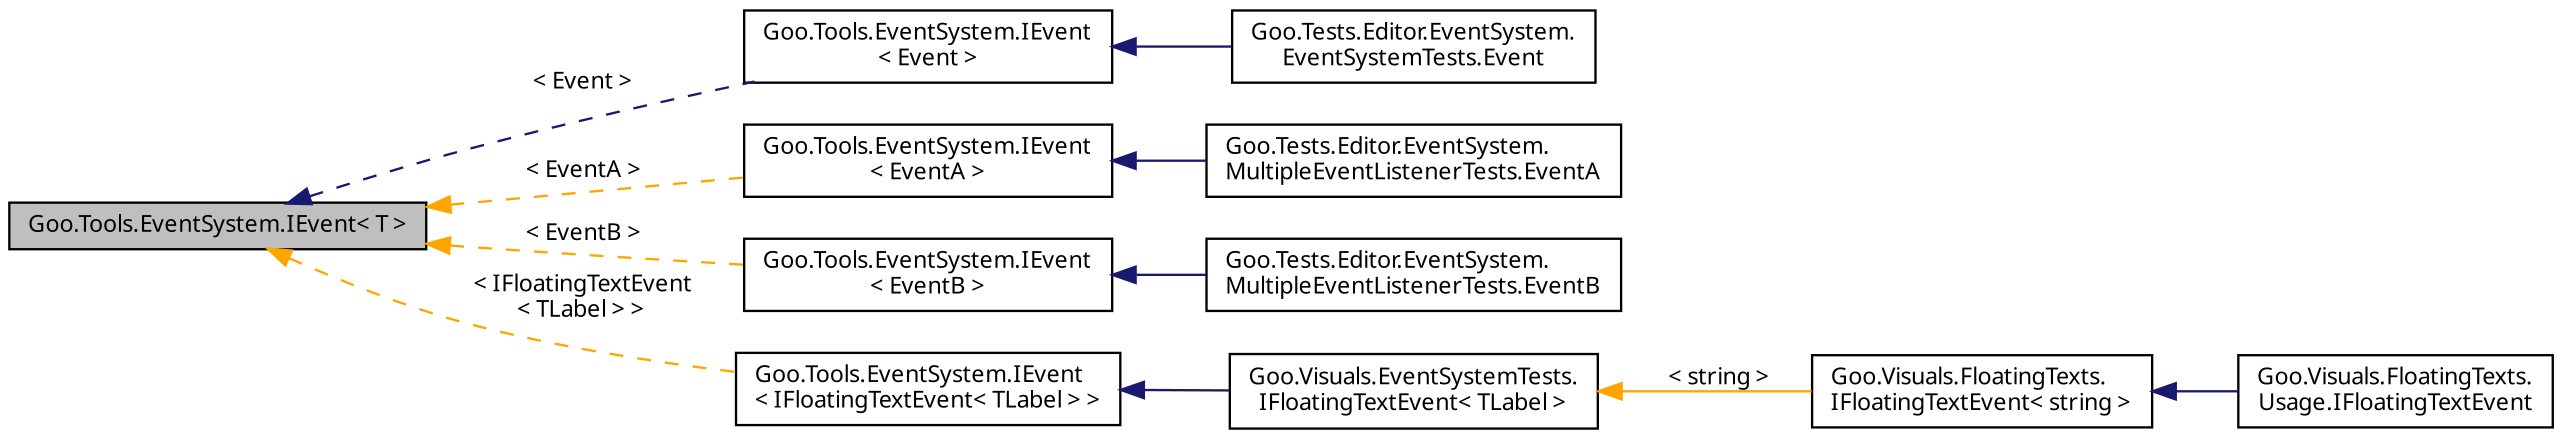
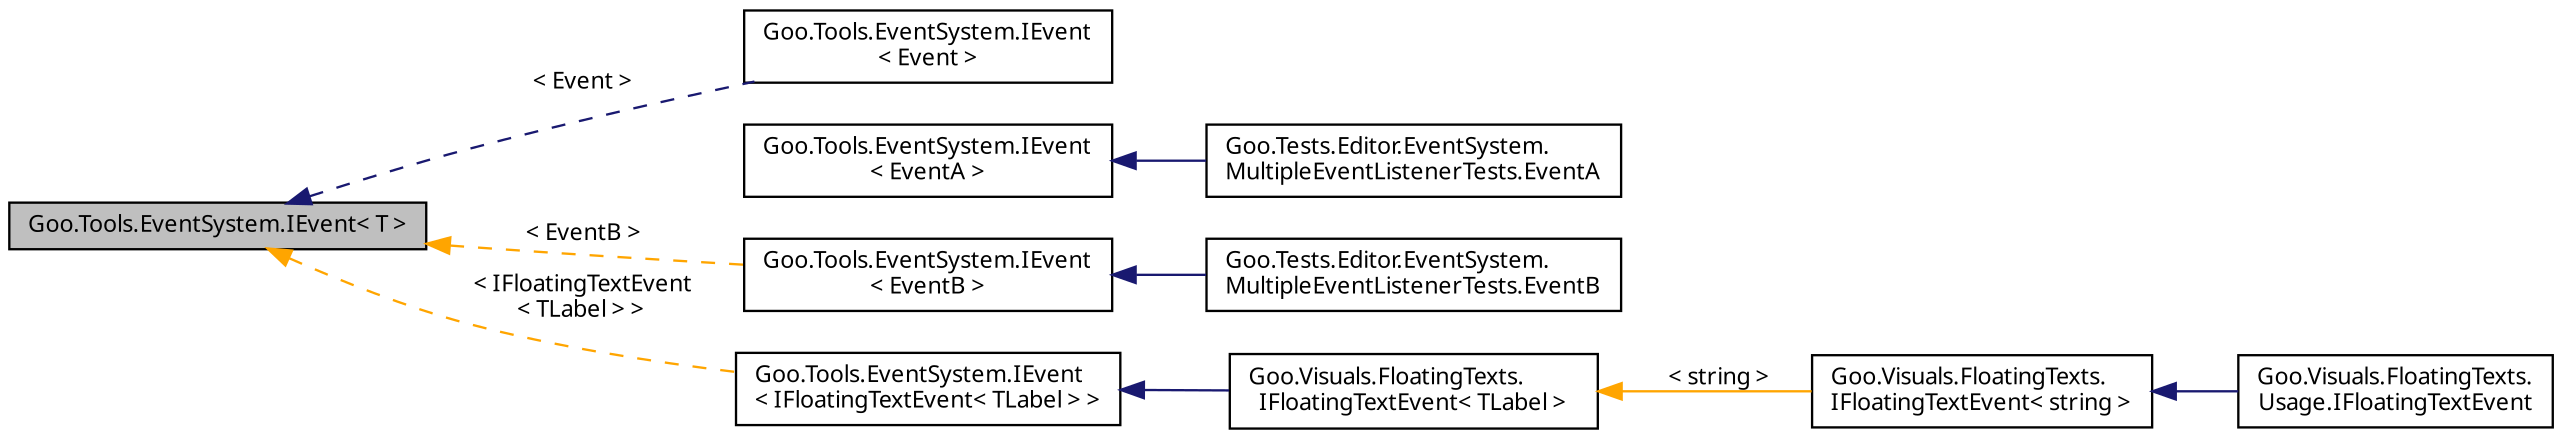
node "Goo.Tests.Editor.EventSystem. EventSystemTests.Event": removed
edge "Goo.Tools.EventSystem.IEvent < EventA >" -> "Goo.Tools.EventSystem.IEvent< T >": removed, label "< EventA >"
node "Goo.Visuals.EventSystemTests. IFloatingTextEvent< TLabel >": label "Goo.Visuals.EventSystemTests. IFloatingTextEvent< TLabel >" -> "Goo.Visuals.FloatingTexts. IFloatingTextEvent< TLabel >"
